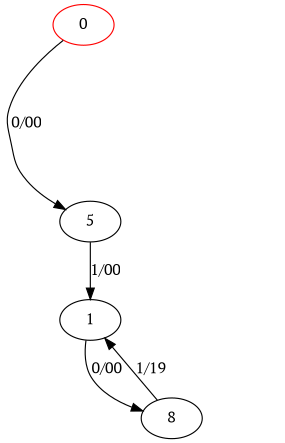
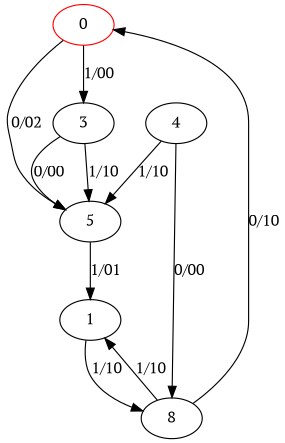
edge "0" -> "5": label "0/00" -> "0/02"
node "3": added
node "4": added
edge "8" -> "0": added, label "0/10"
edge "5" -> "1": label "1/00" -> "1/01"
edge "1" -> "8": label "0/00" -> "1/10"
edge "8" -> "1": label "1/19" -> "1/10"
